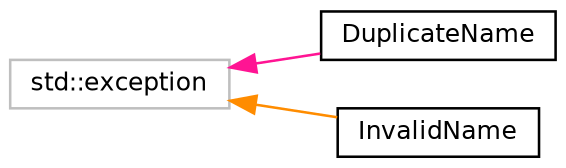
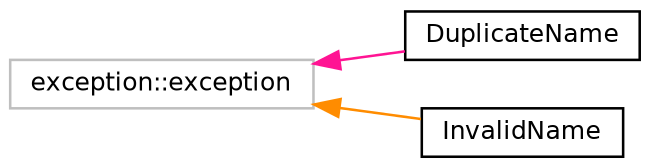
node "std::exception": label "std::exception" -> "exception::exception"
